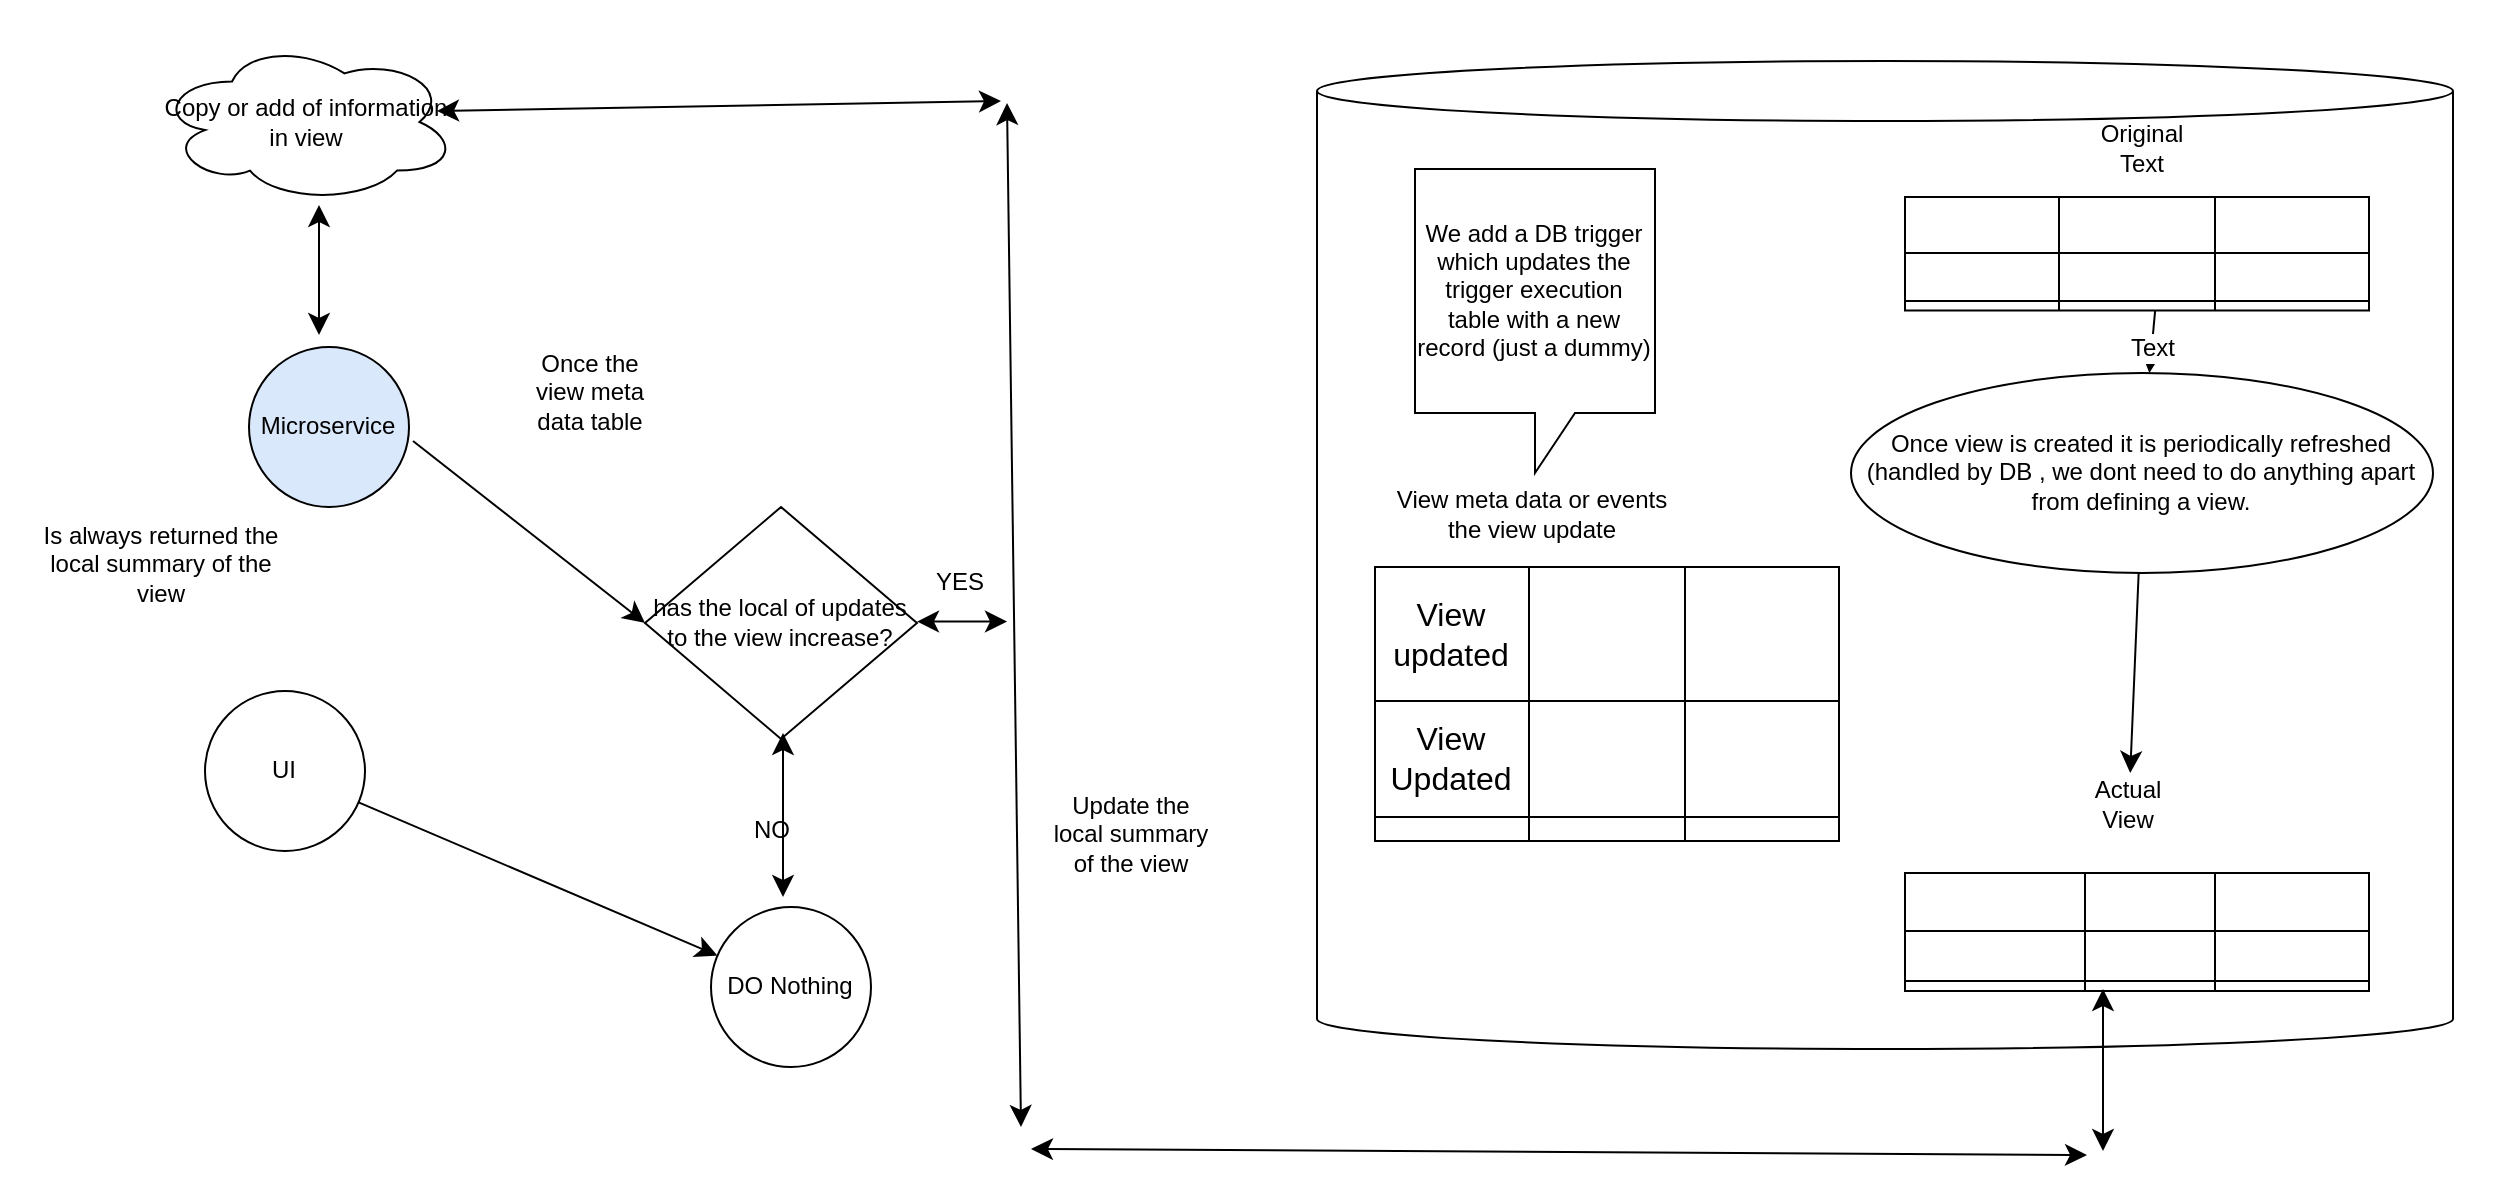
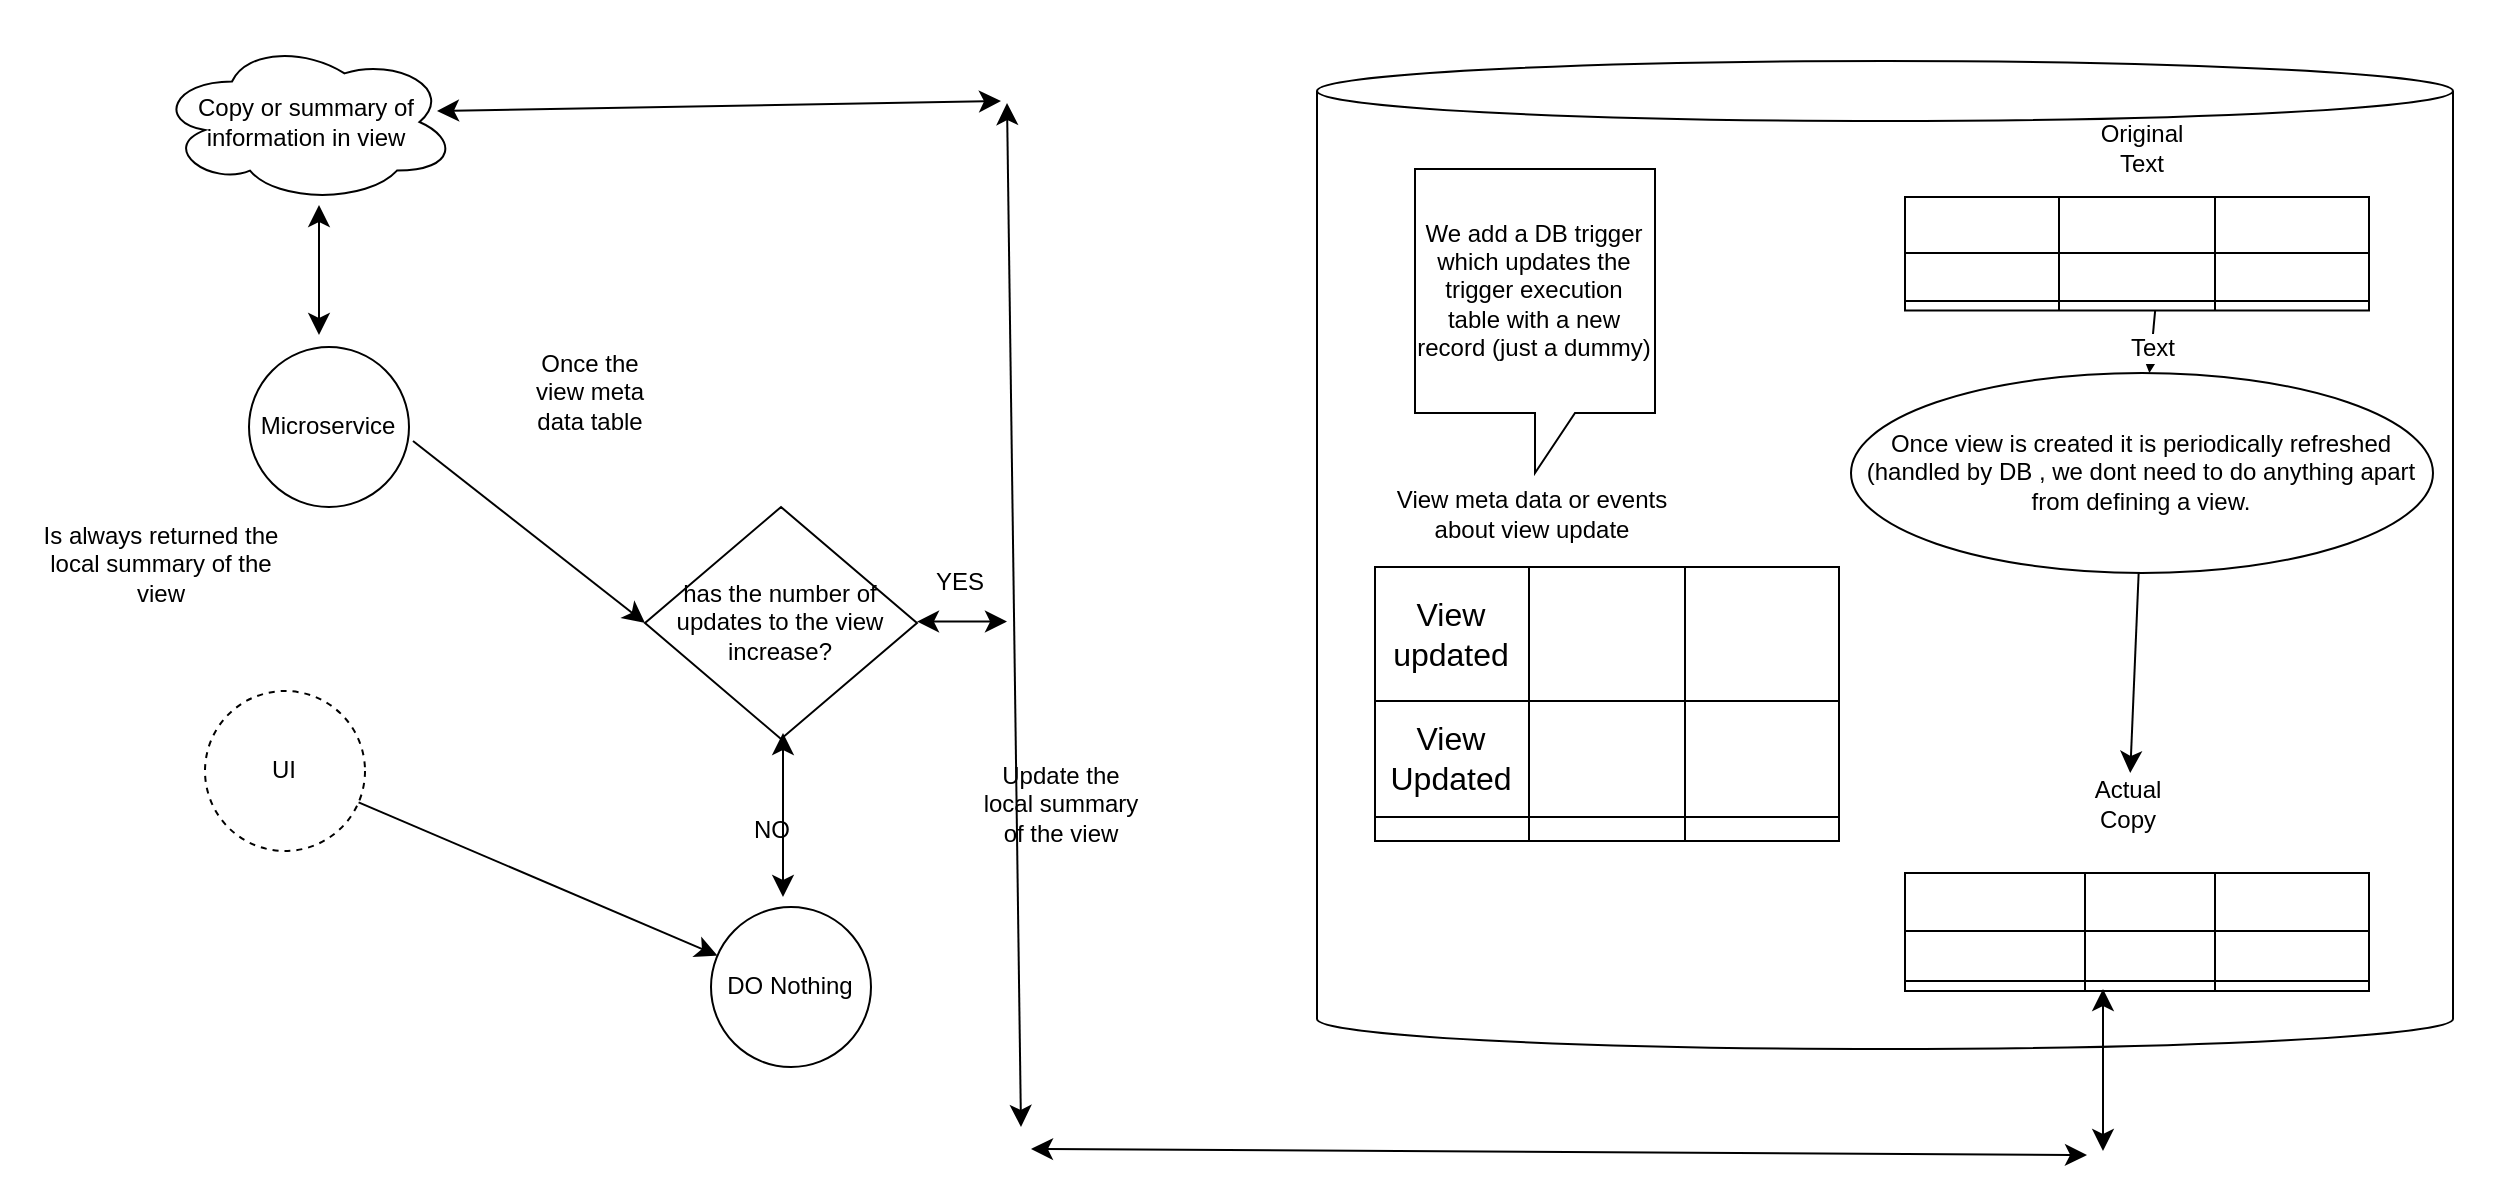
node "Copy or add of information in view": label "Copy or add of information in view" -> "Copy or summary of information in view"
node "Microservice": fillcolor #dae8fc -> #ffffff
node "View meta data or events the view update": label "View meta data or events the view update" -> "View meta data or events about view update"
node "has the local of updates to the view increase?": label "has the local of updates to the view increase?" -> "has the number of updates to the view increase?"
node "UI": style solid -> dashed
node "Actual View": label "Actual View" -> "Actual Copy"
node "Update the local summary of the view": moved (1132, 835) -> (1062, 805)
